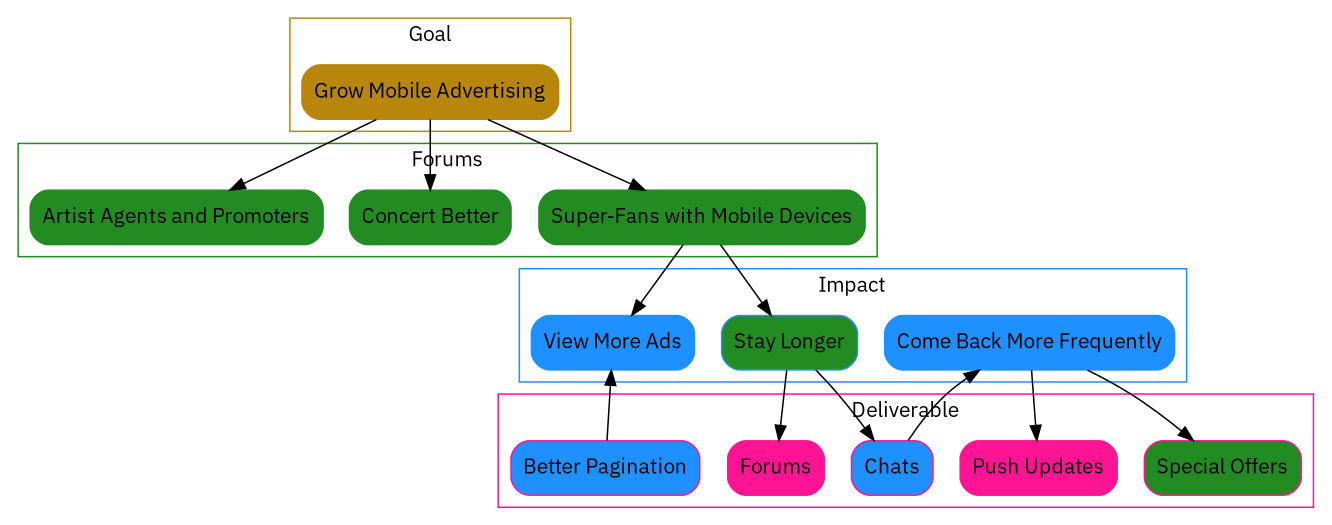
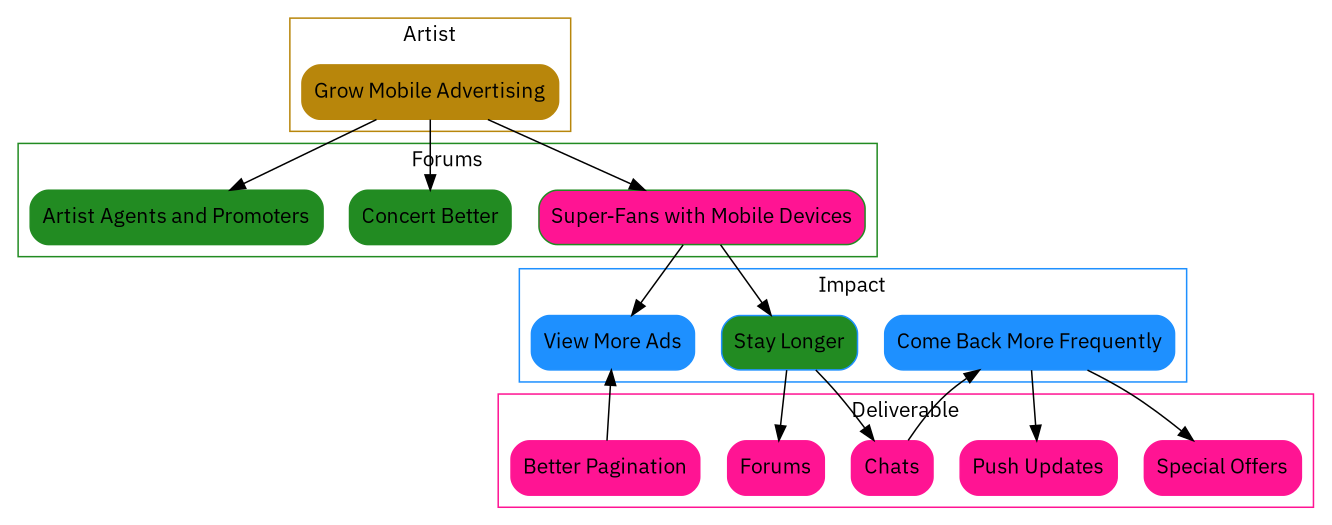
cluster "Goal": label "Goal" -> "Artist"
node "Super-Fans with Mobile Devices": fillcolor forestgreen -> deeppink
node "Better Pagination": fillcolor dodgerblue -> deeppink
node "Chats": fillcolor dodgerblue -> deeppink
node "Special Offers": fillcolor forestgreen -> deeppink
